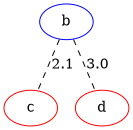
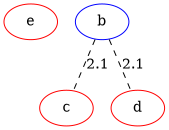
node "e": added
edge "b" -- "d": label "3.0" -> "2.1"
